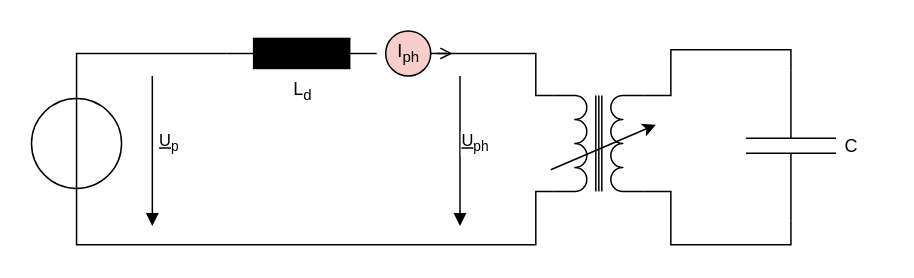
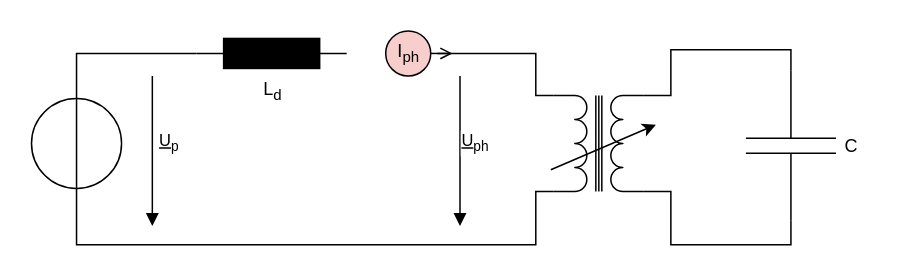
node "Ld": moved (302, 53) -> (272, 53)
